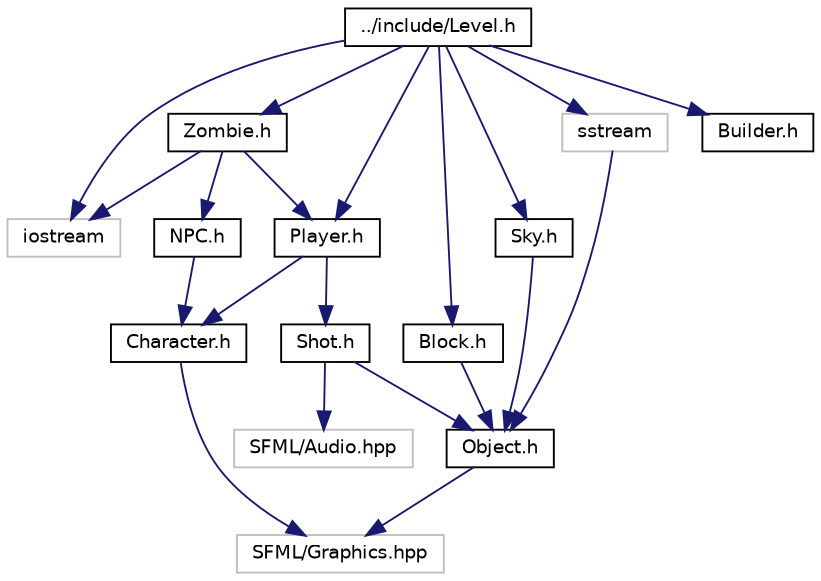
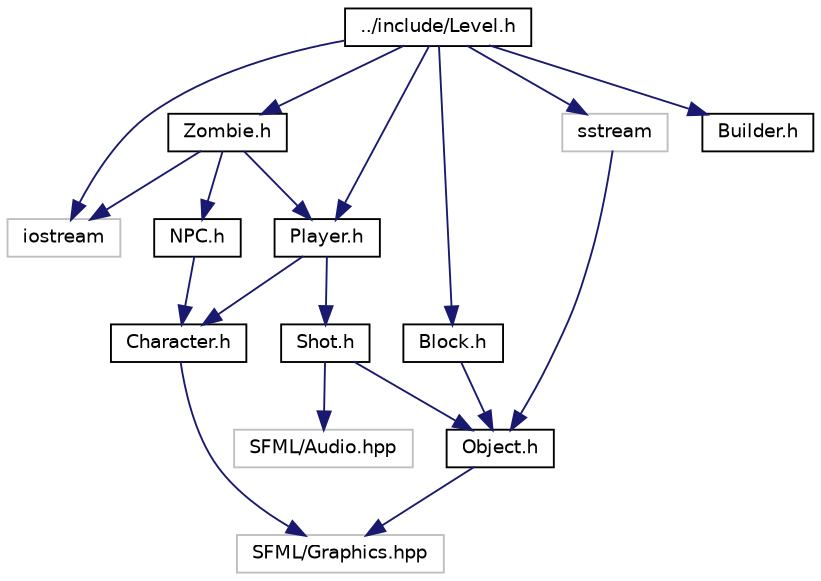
node "Sky.h": removed
